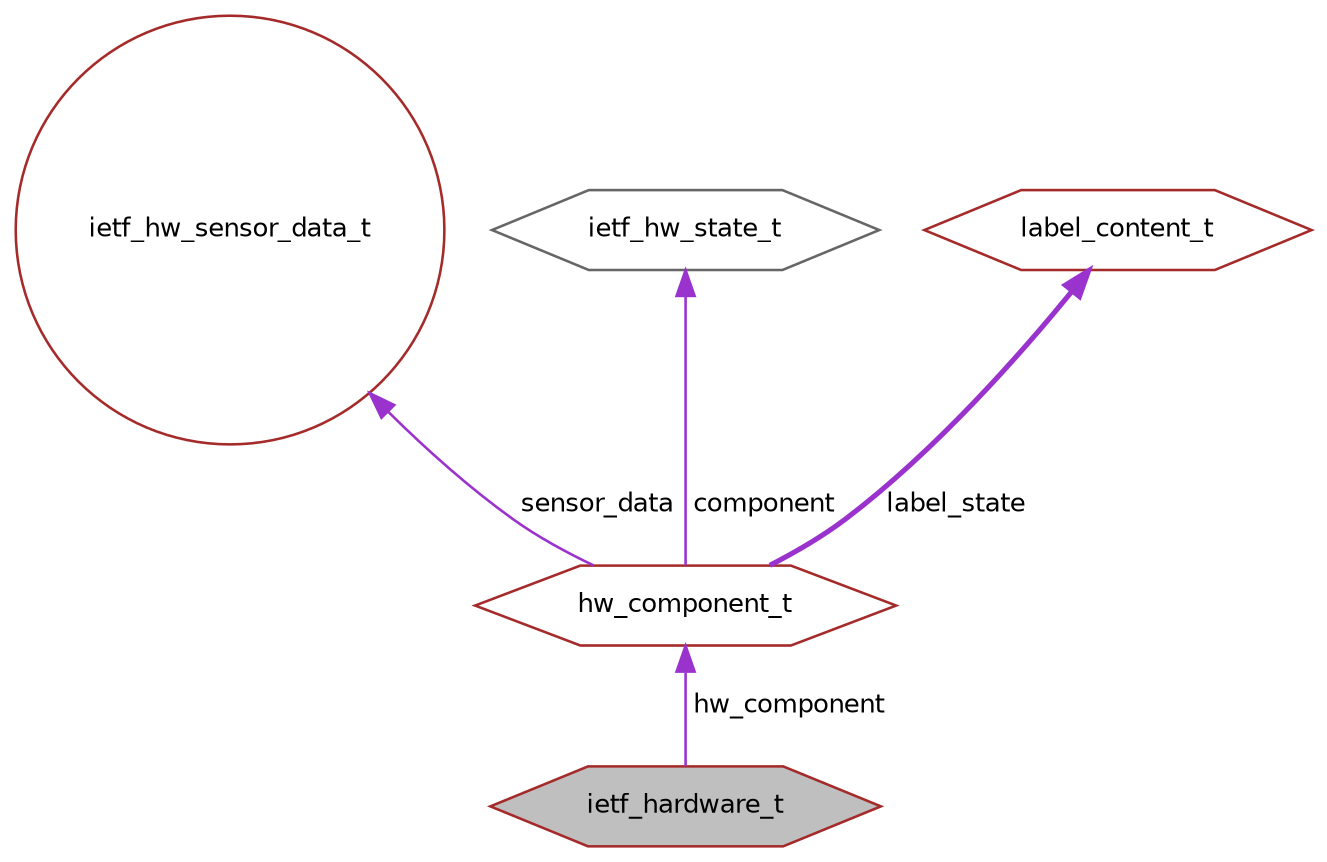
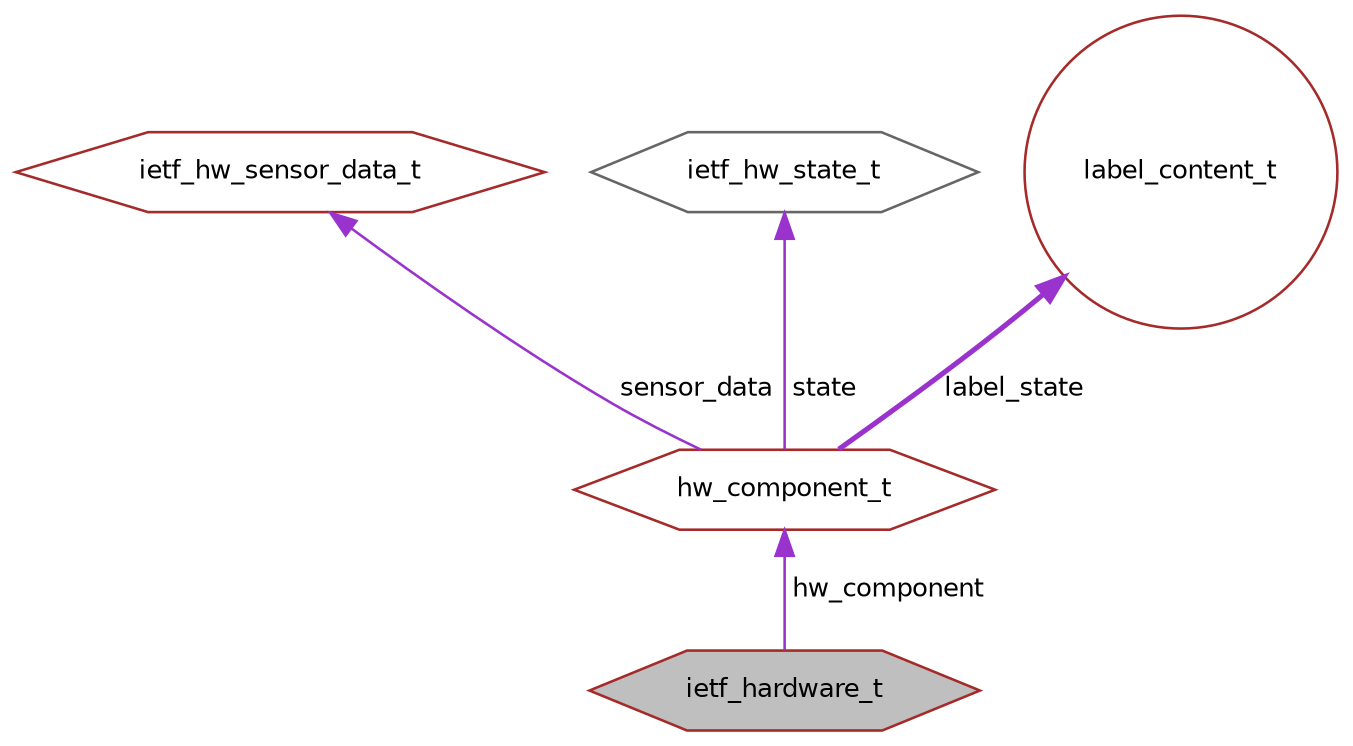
node "ietf_hw_sensor_data_t": shape circle -> hexagon
node "label_content_t": shape hexagon -> circle
edge "hw_component_t" -> "ietf_hw_state_t": label " component" -> " state"
